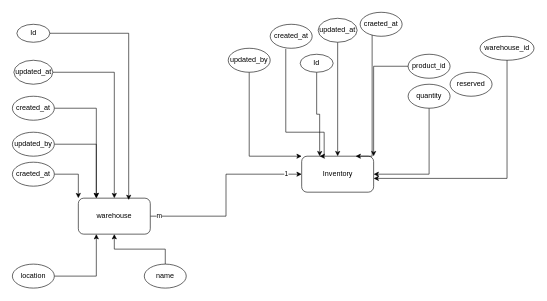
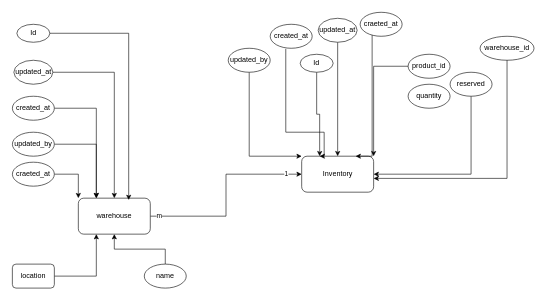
edge "quantity" -> "Inventory": removed
edge "reserved" -> "Inventory": added
node "location": shape ellipse -> rounded rectangle
